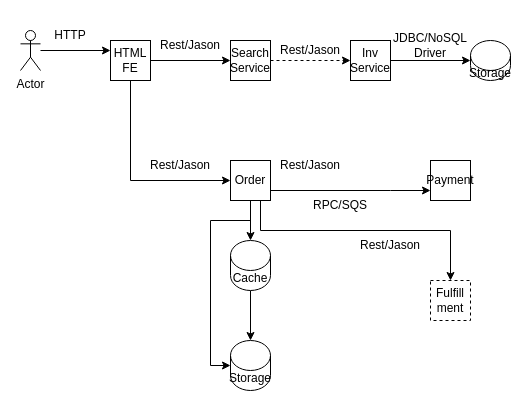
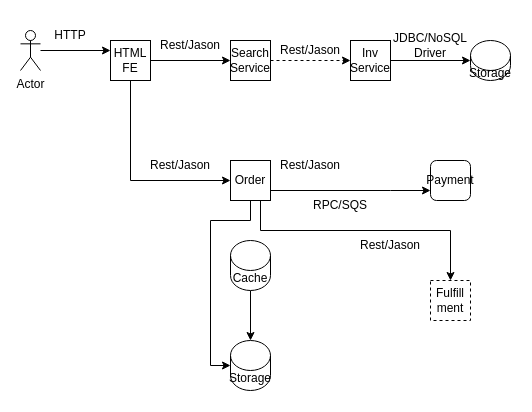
node "Payment": shape rectangle -> rounded rectangle
edge "Order" -> "Cache": removed
